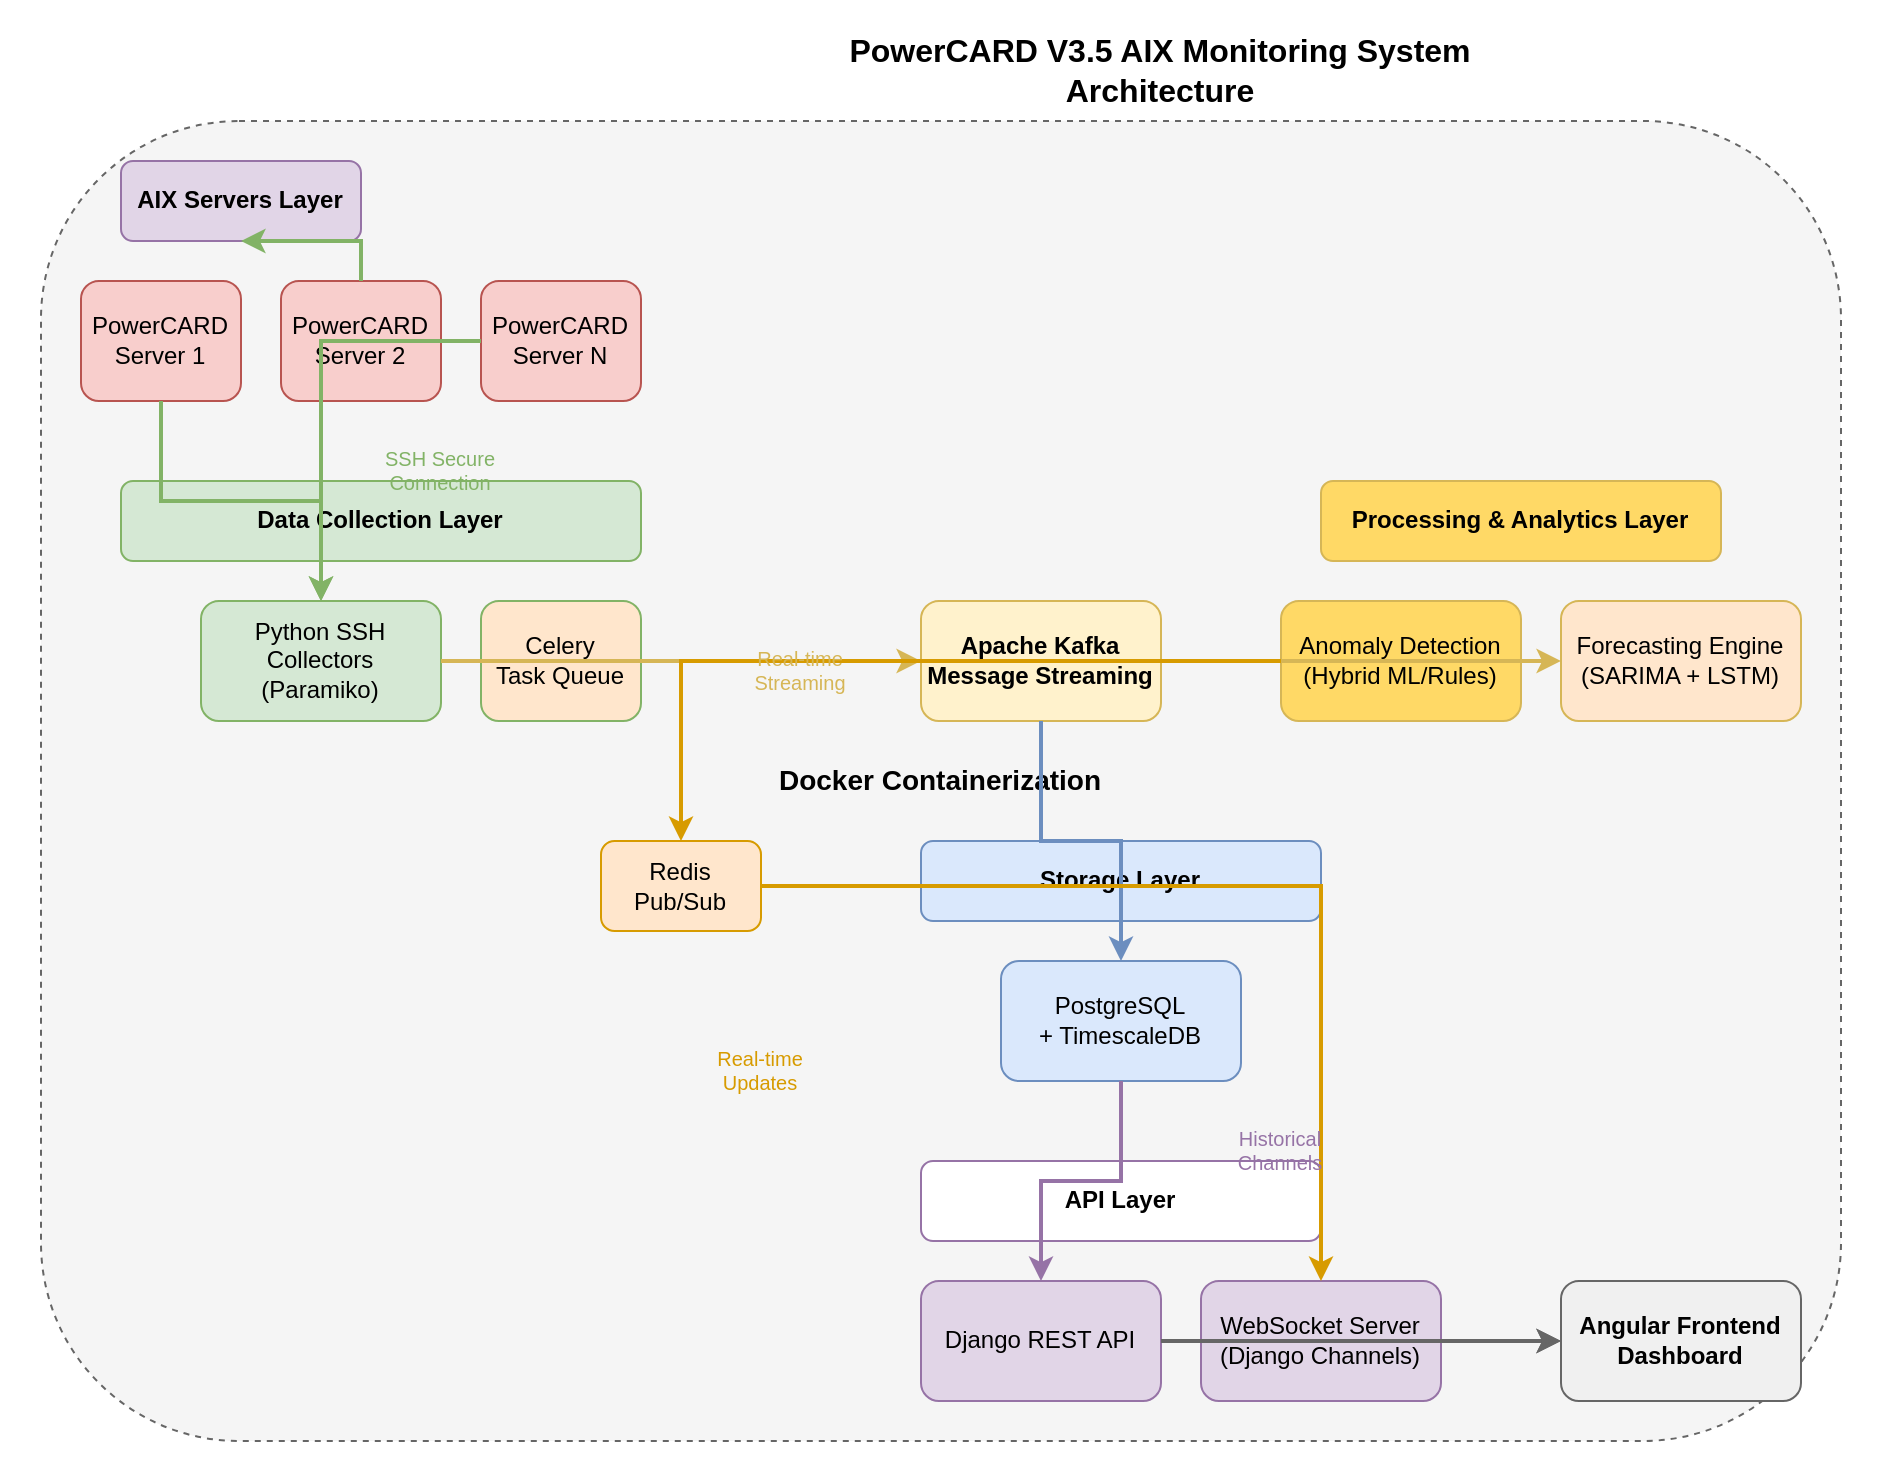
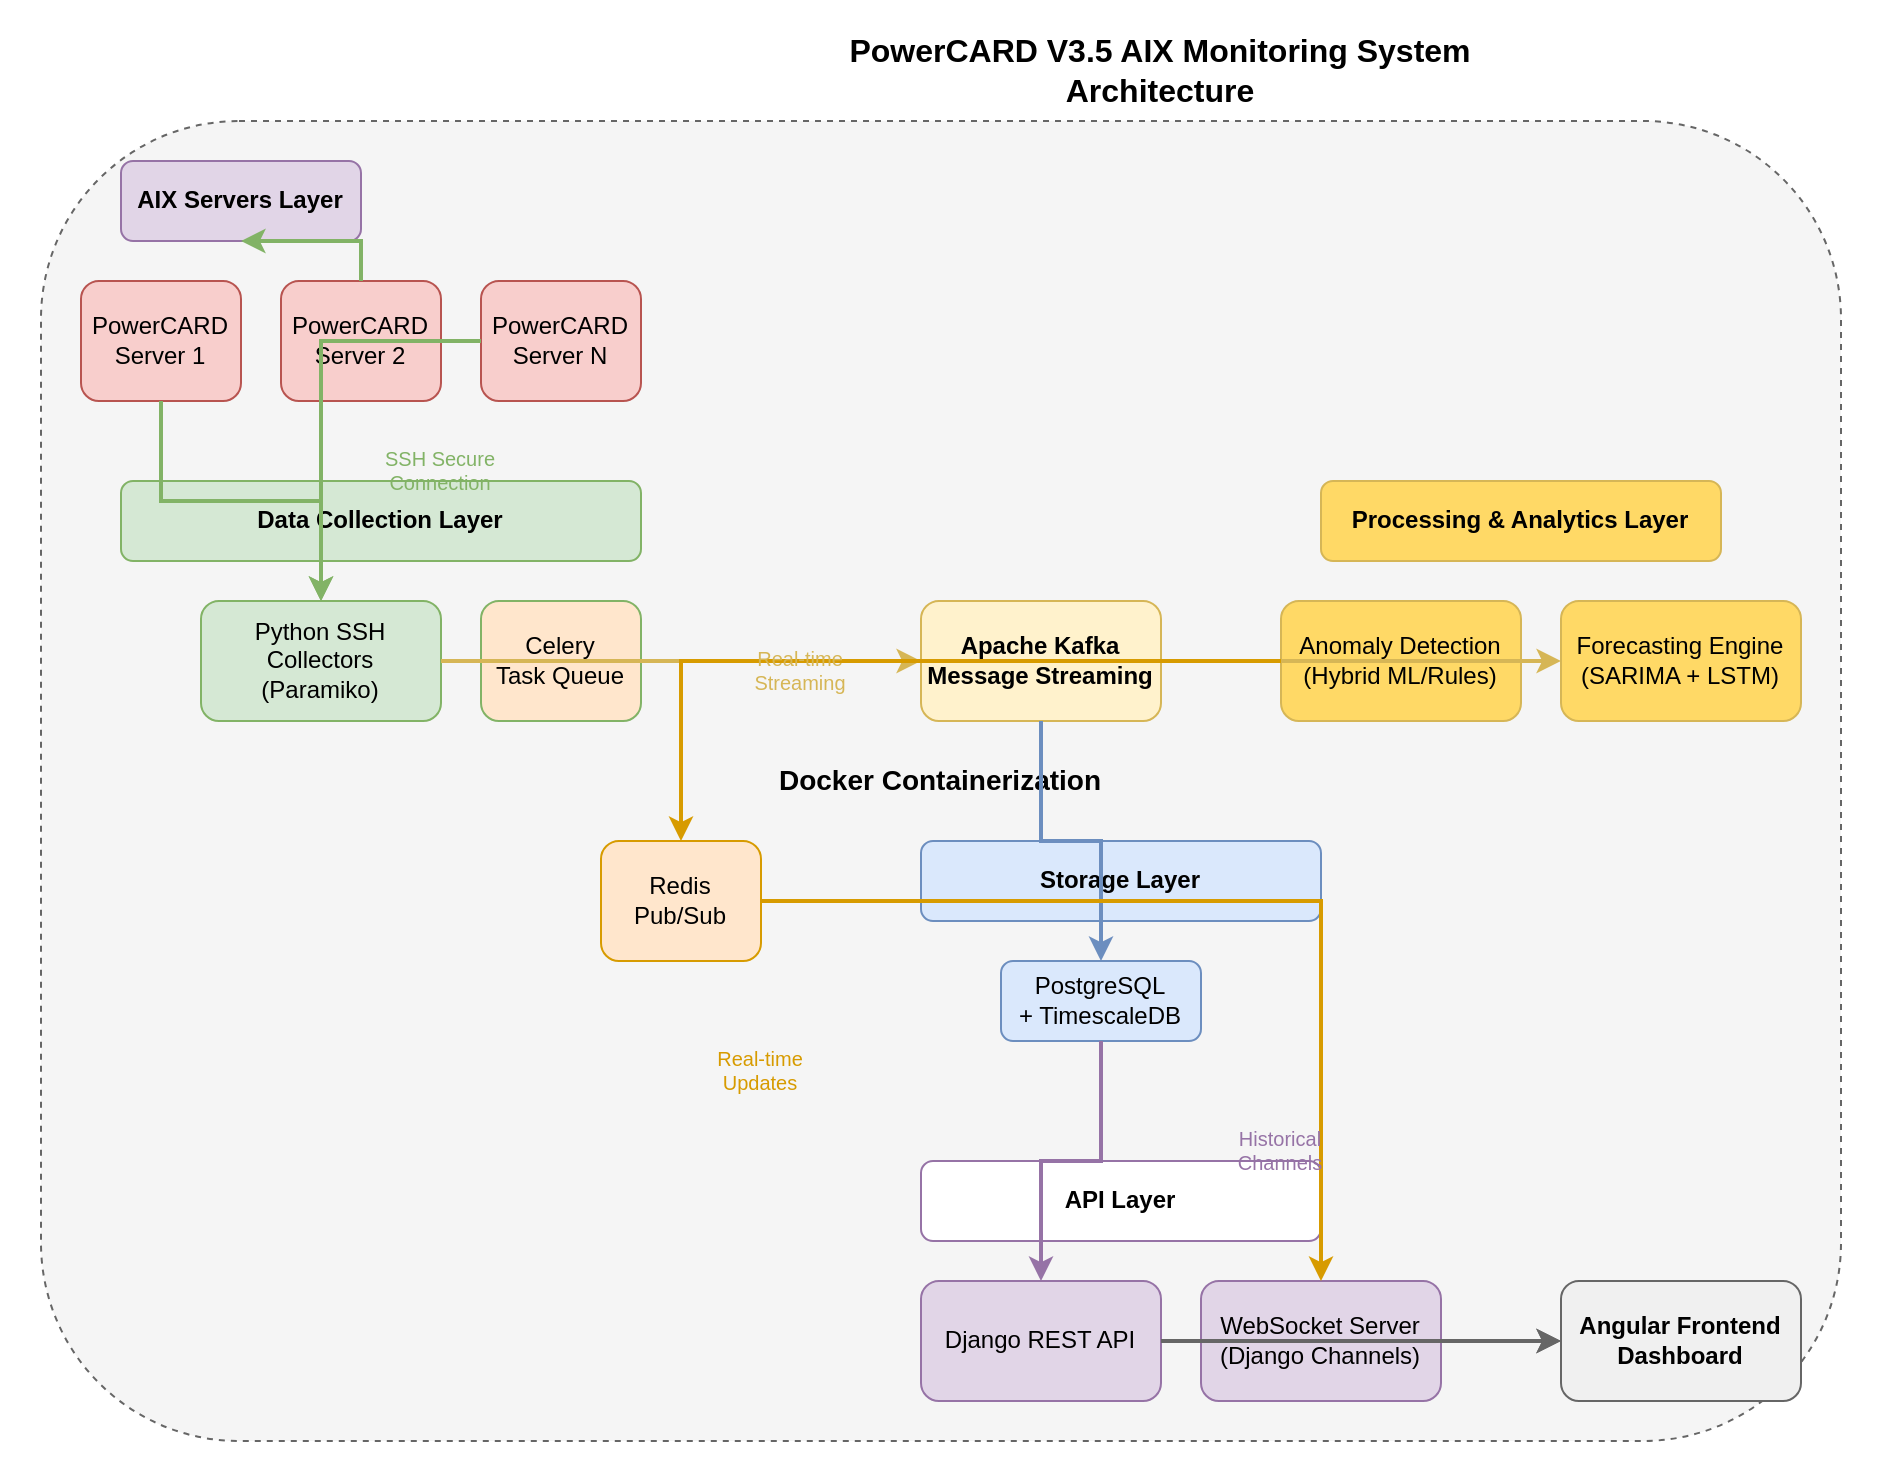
node "Forecasting Engine (SARIMA + LSTM)": fillcolor #ffe6cc -> #ffd966
node "Redis Pub/Sub": size 160x90 -> 160x120
node "PostgreSQL + TimescaleDB": size 240x120 -> 200x80
